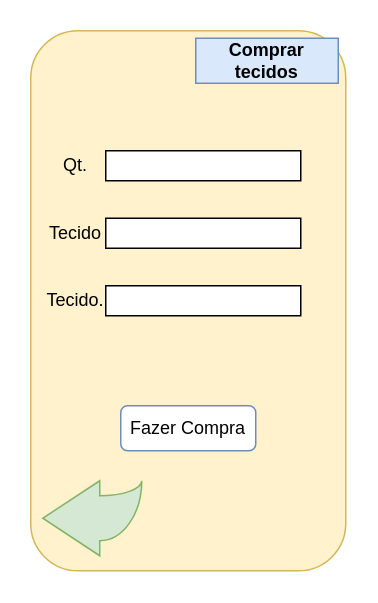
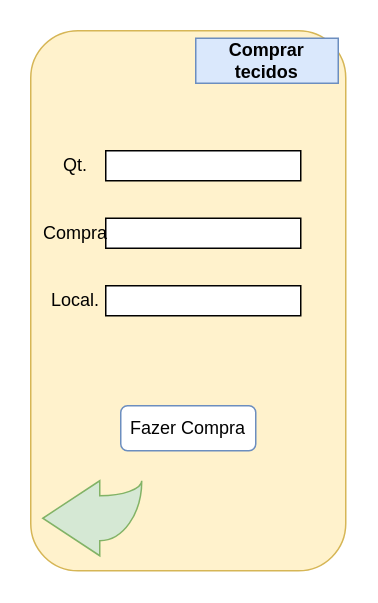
node "Tecido": label "Tecido" -> "Compra"
node "Tecido.": label "Tecido." -> "Local."
